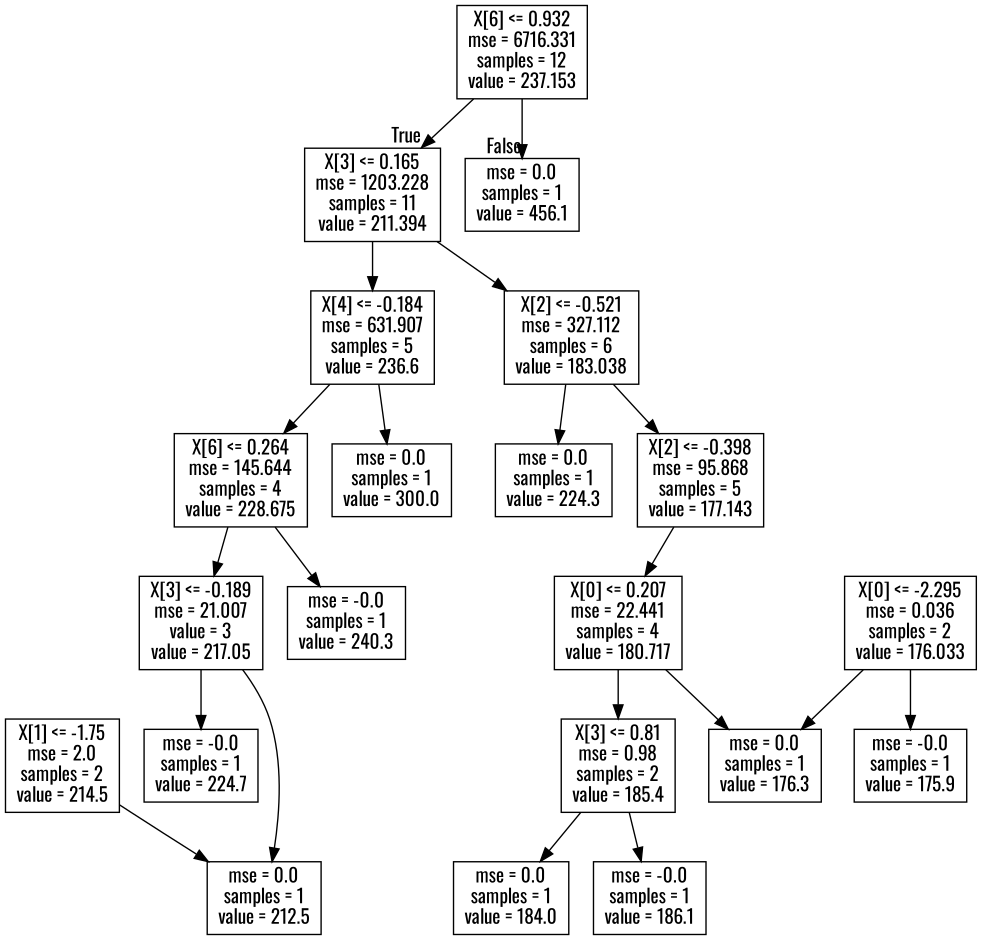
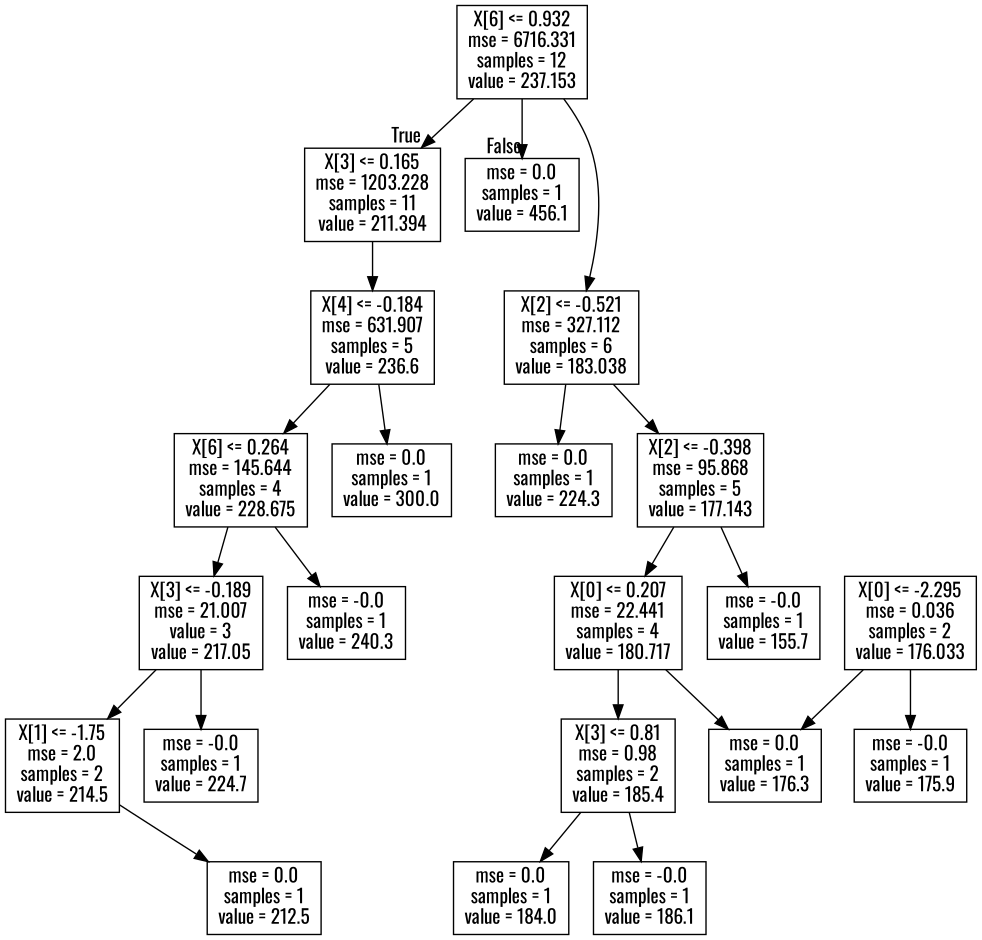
edge "X[3] <= 0.165 mse = 1203.228 samples = 11 value = 211.394" -> "X[2] <= -0.521 mse = 327.112 samples = 6 value = 183.038": now "X[6] <= 0.932 mse = 6716.331 samples = 12 value = 237.153" -> "X[2] <= -0.521 mse = 327.112 samples = 6 value = 183.038"
node "mse = -0.0 samples = 1 value = 155.7": added
edge "X[3] <= -0.189 mse = 21.007 value = 3 value = 217.05" -> "mse = 0.0 samples = 1 value = 212.5": now "X[3] <= -0.189 mse = 21.007 value = 3 value = 217.05" -> "X[1] <= -1.75 mse = 2.0 samples = 2 value = 214.5"
